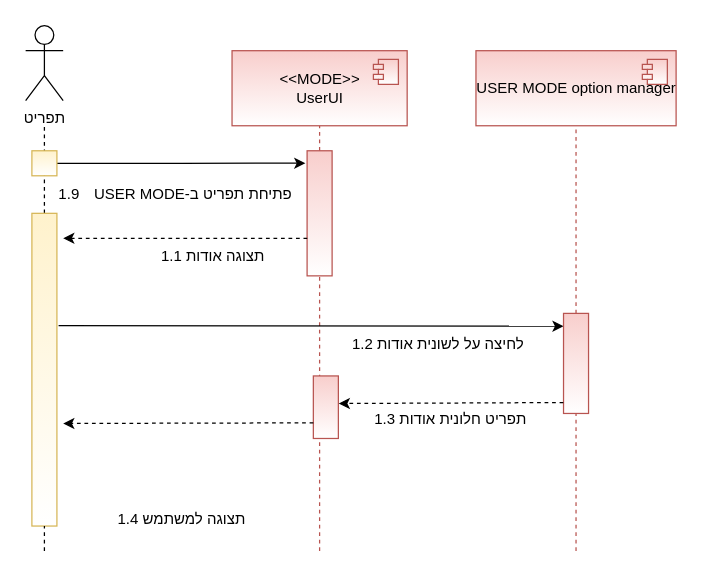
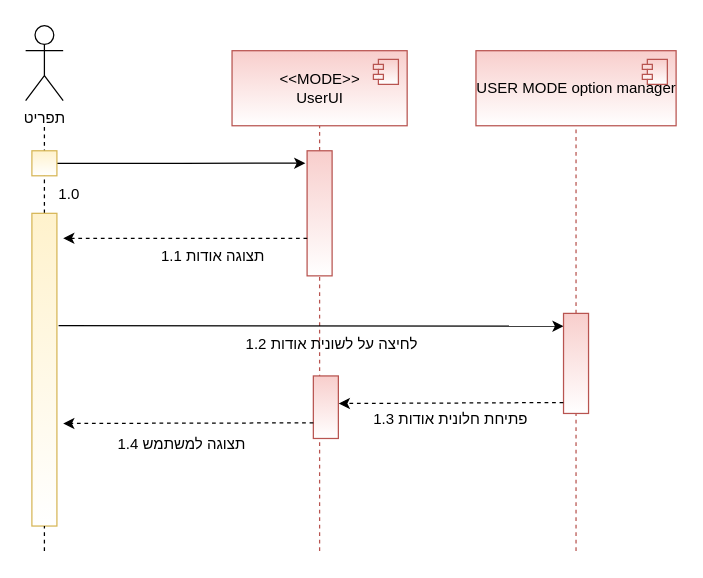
node "1.9": label "1.9" -> "1.0"
node "פתיחת תפריט ב-USER MODE": removed
node "לחיצה על לשונית אודות 1.2": moved (438, 344) -> (332, 344)
node "תפריט חלונית אודות 1.3": label "תפריט חלונית אודות 1.3" -> "פתיחת חלונית אודות 1.3"
node "תצוגה למשתמש 1.4": moved (182, 519) -> (182, 444)
